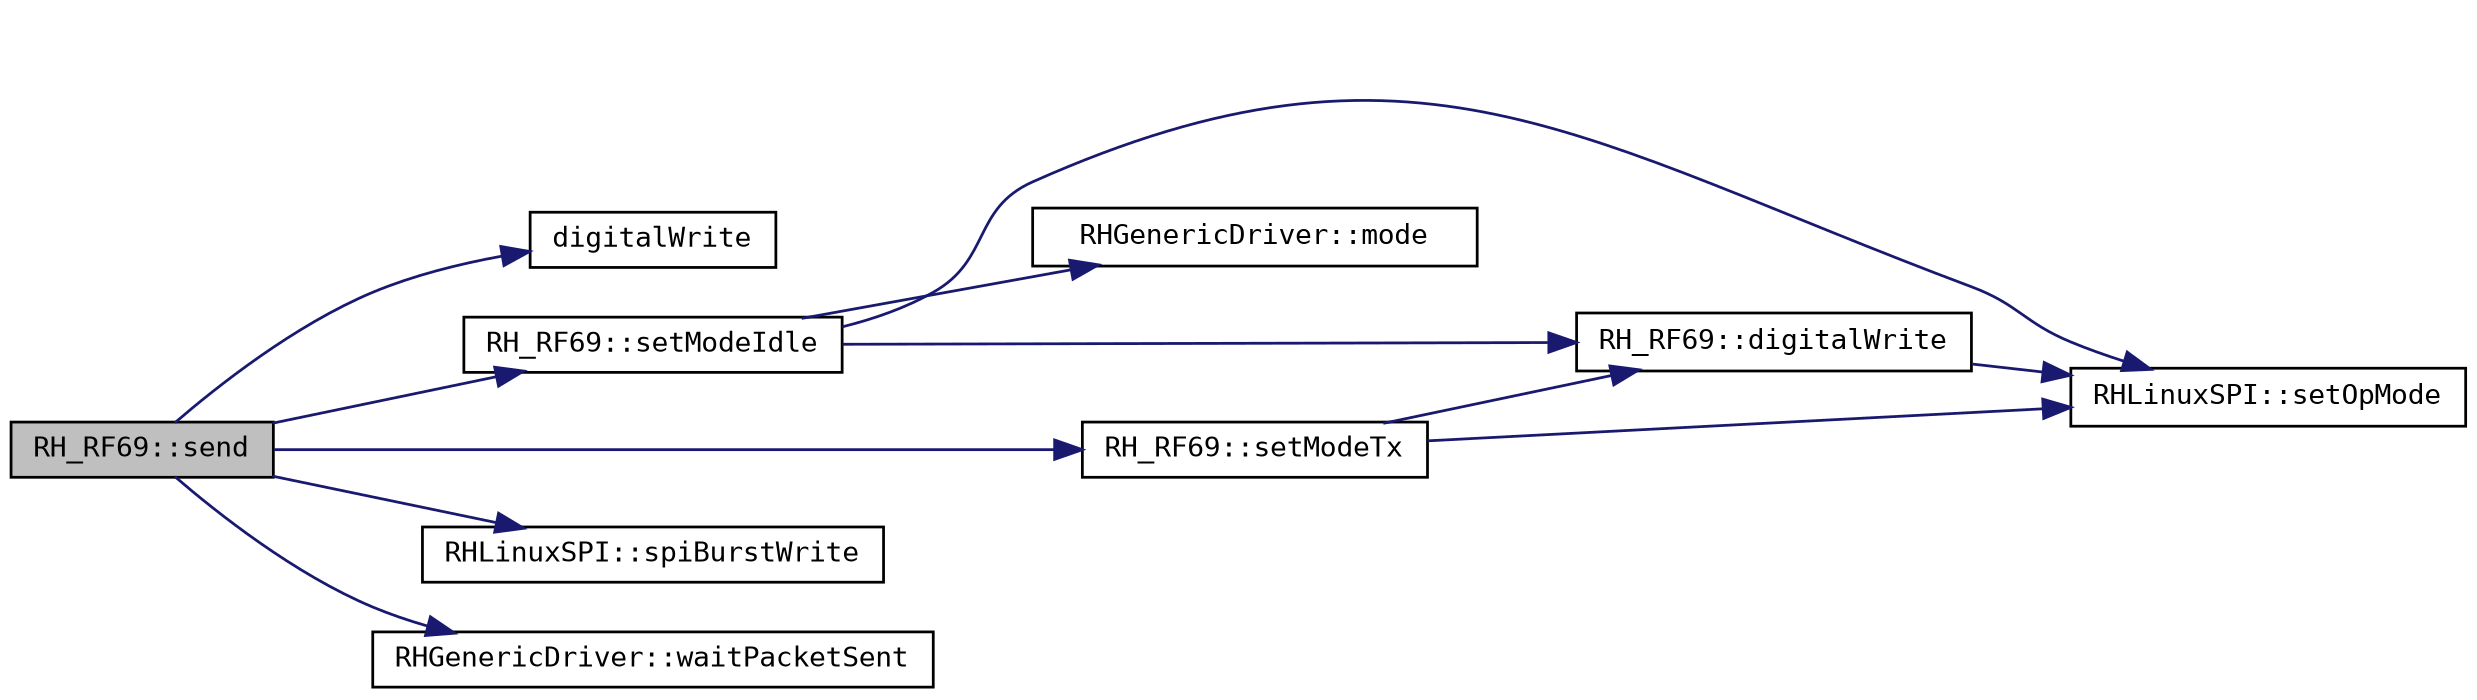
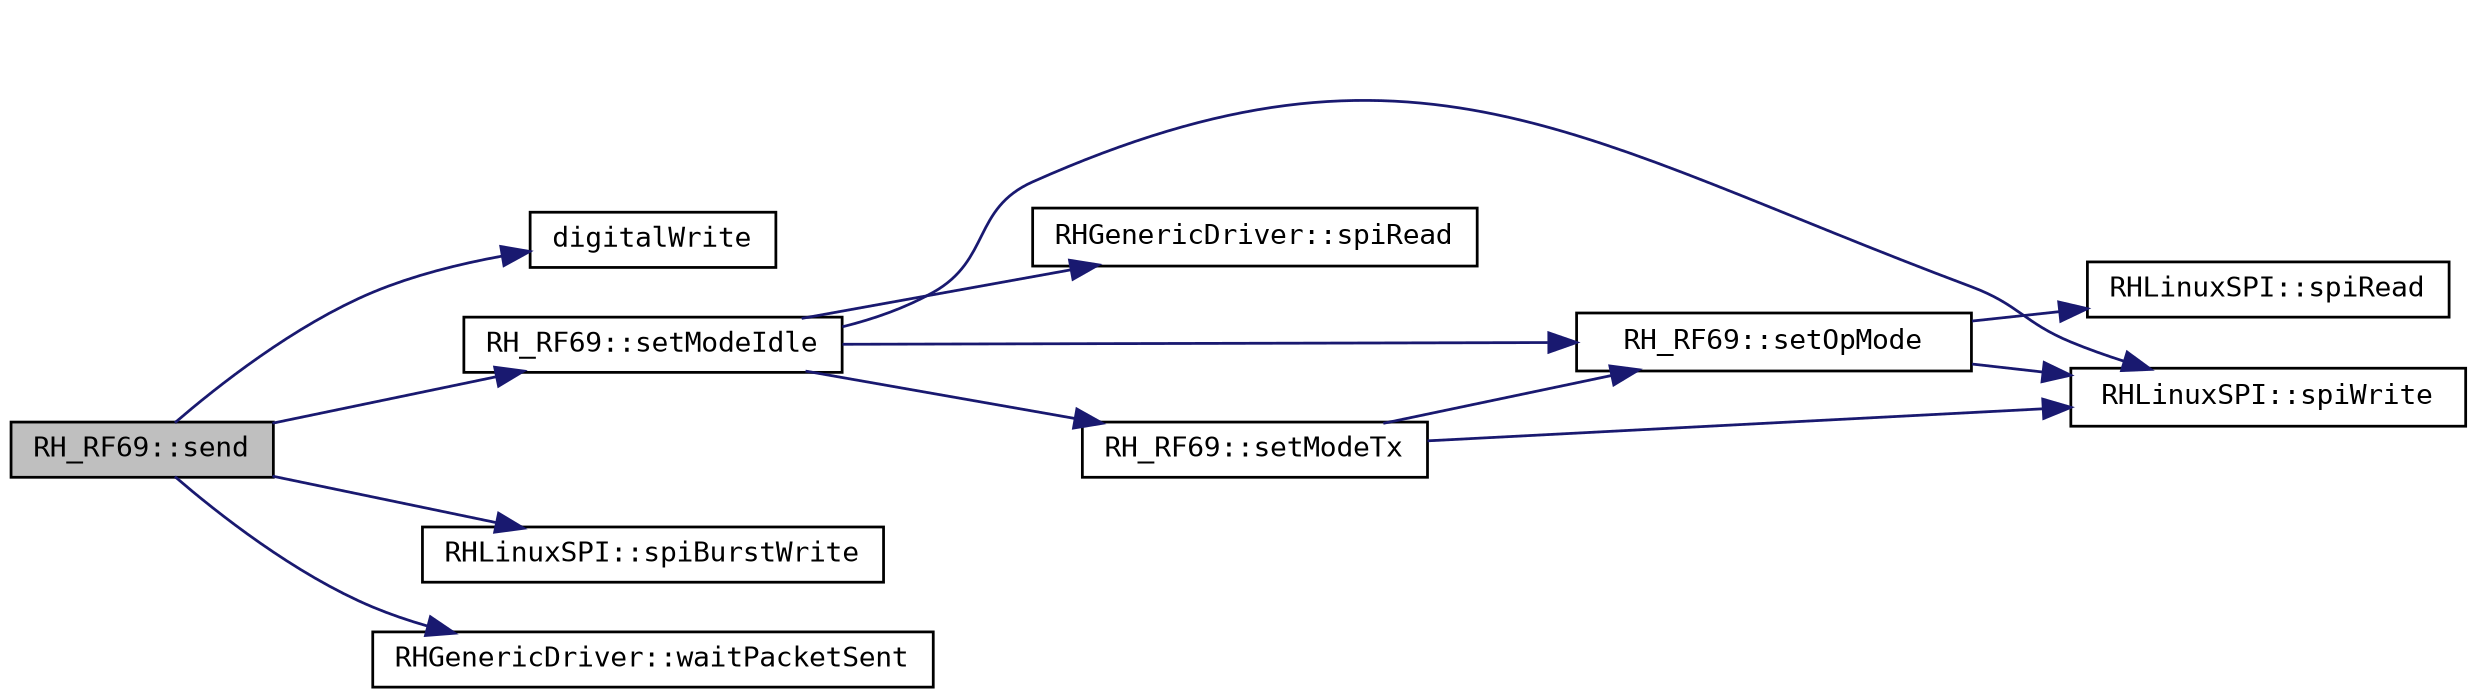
node "RHGenericDriver::mode": label "RHGenericDriver::mode" -> "RHGenericDriver::spiRead"
node "RHLinuxSPI::spiRead": added
node "RH_RF69::digitalWrite": label "RH_RF69::digitalWrite" -> "RH_RF69::setOpMode"
node "RHLinuxSPI::setOpMode": label "RHLinuxSPI::setOpMode" -> "RHLinuxSPI::spiWrite"
edge "RH_RF69::send" -> "RH_RF69::setModeTx": now "RH_RF69::setModeIdle" -> "RH_RF69::setModeTx"
